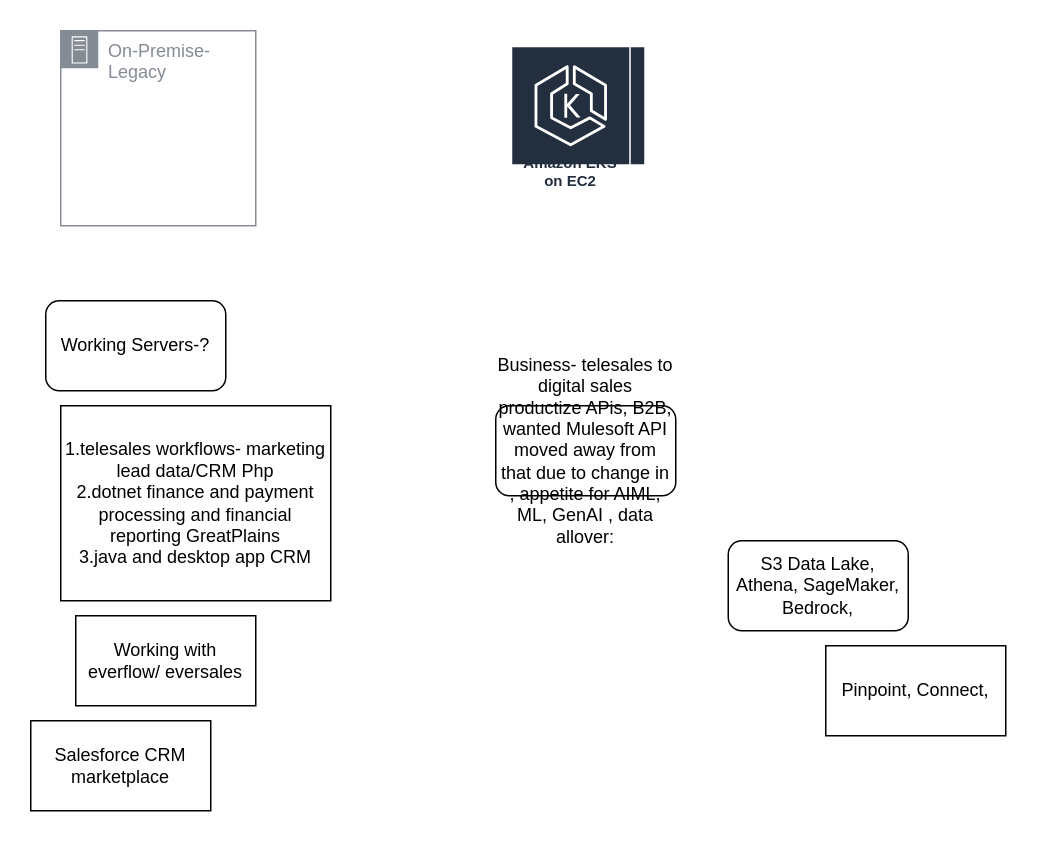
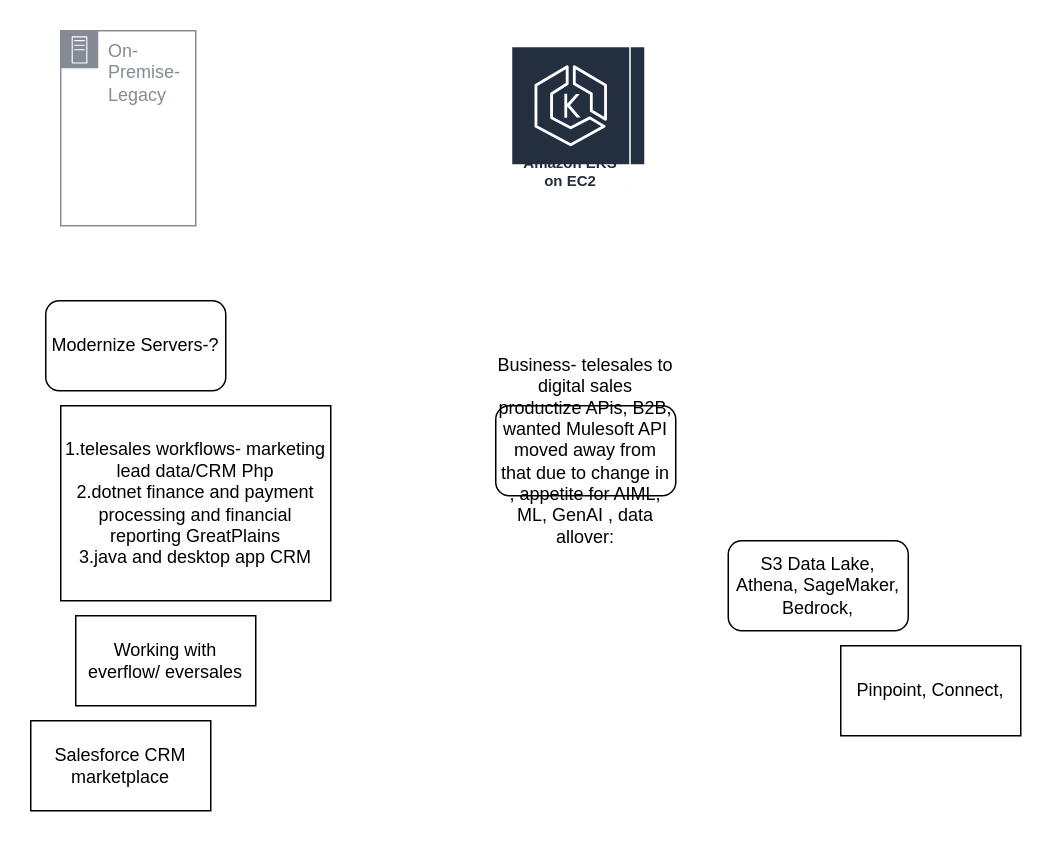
node "On-Premise- Legacy": size 195x195 -> 135x195
node "Working Servers-?": label "Working Servers-?" -> "Modernize Servers-?"
node "Pinpoint, Connect,": moved (916, 691) -> (931, 691)
